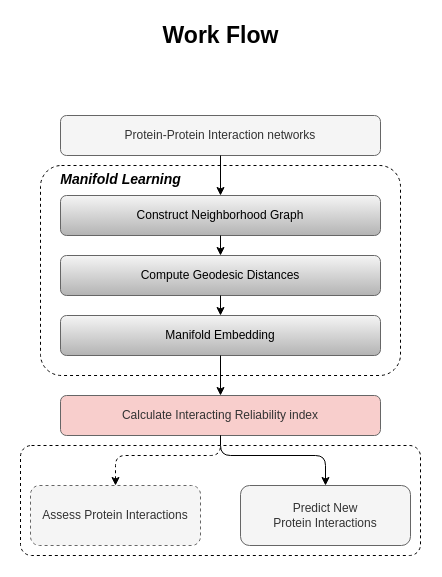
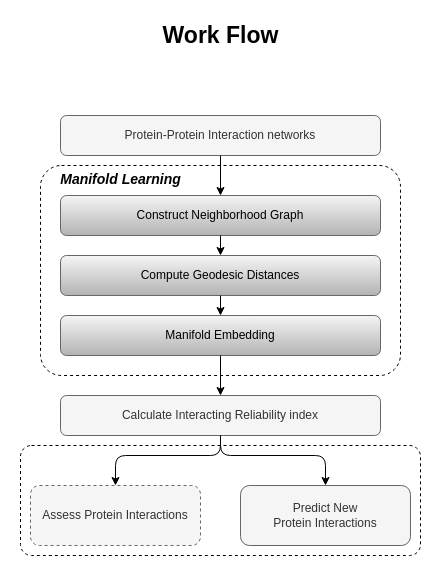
node "Calculate Interacting Reliability index": fillcolor #f8cecc -> #f5f5f5
edge "Calculate Interacting Reliability index" -> "Assess Protein Interactions": style dashed -> solid
